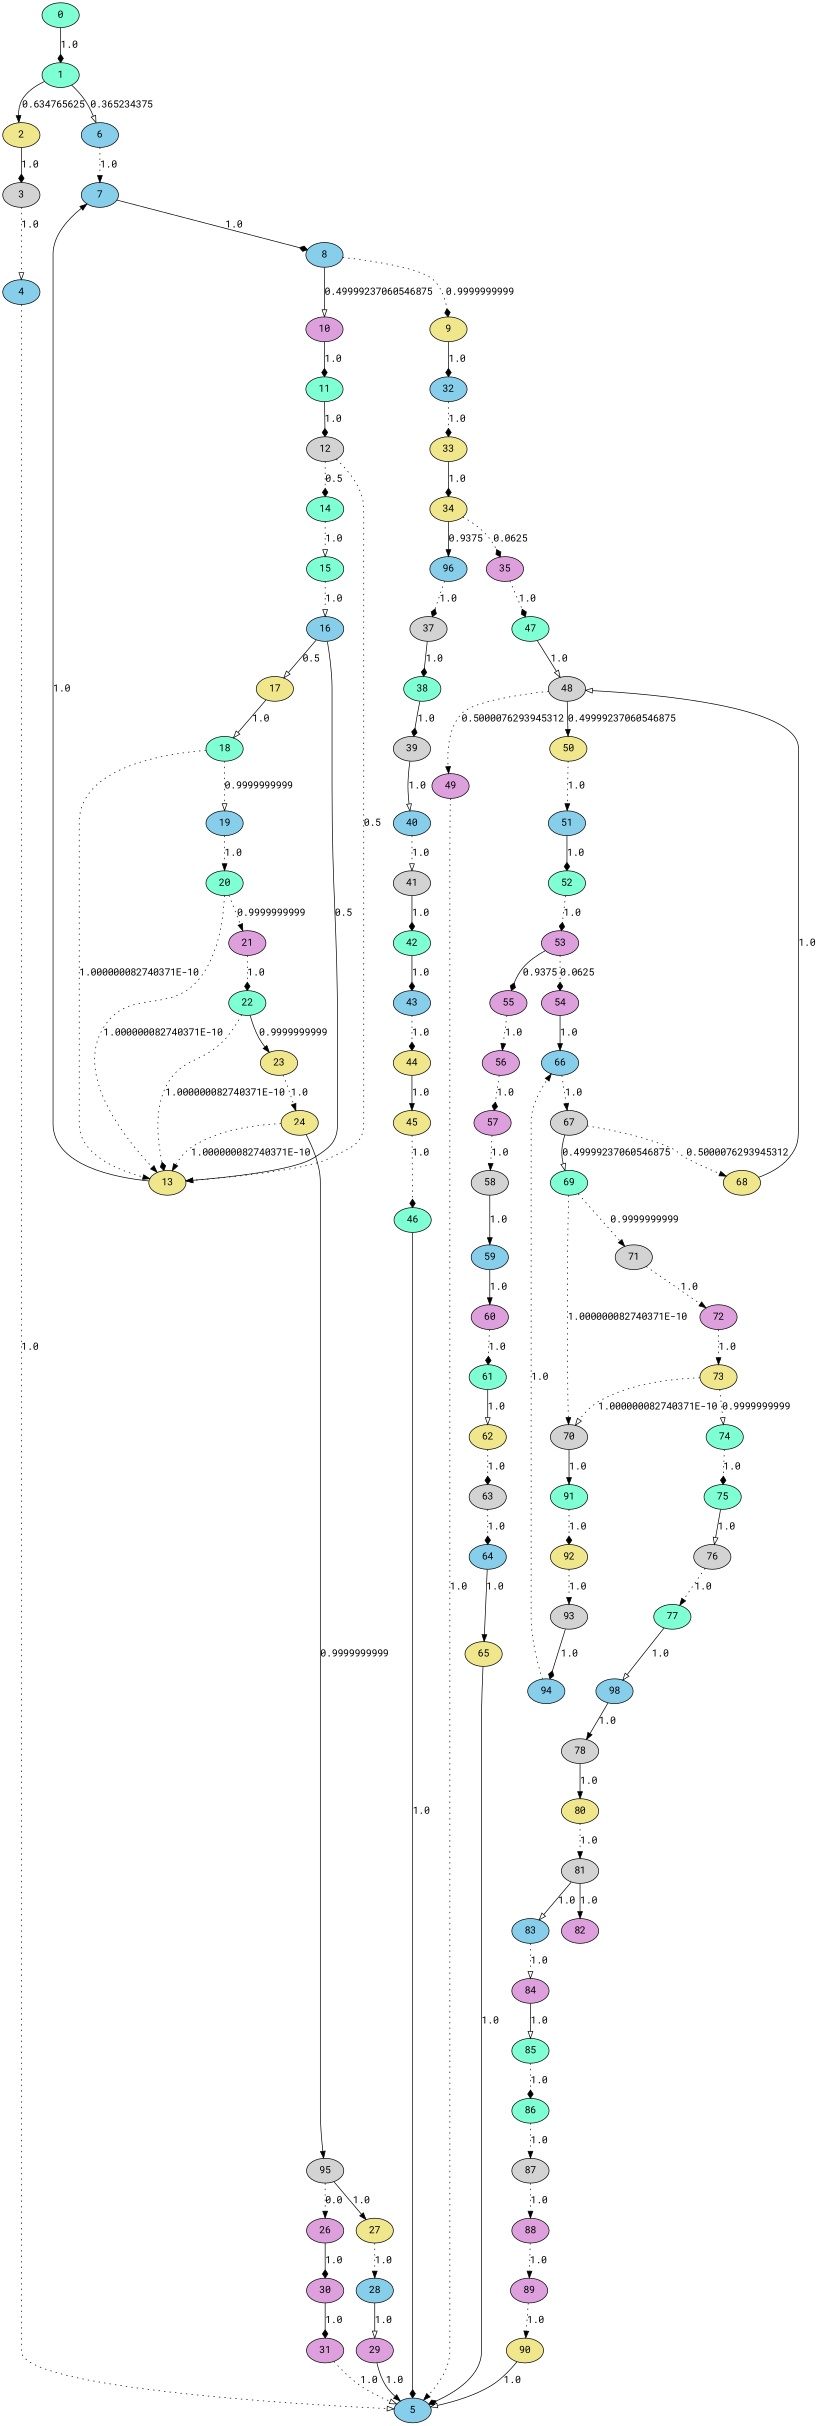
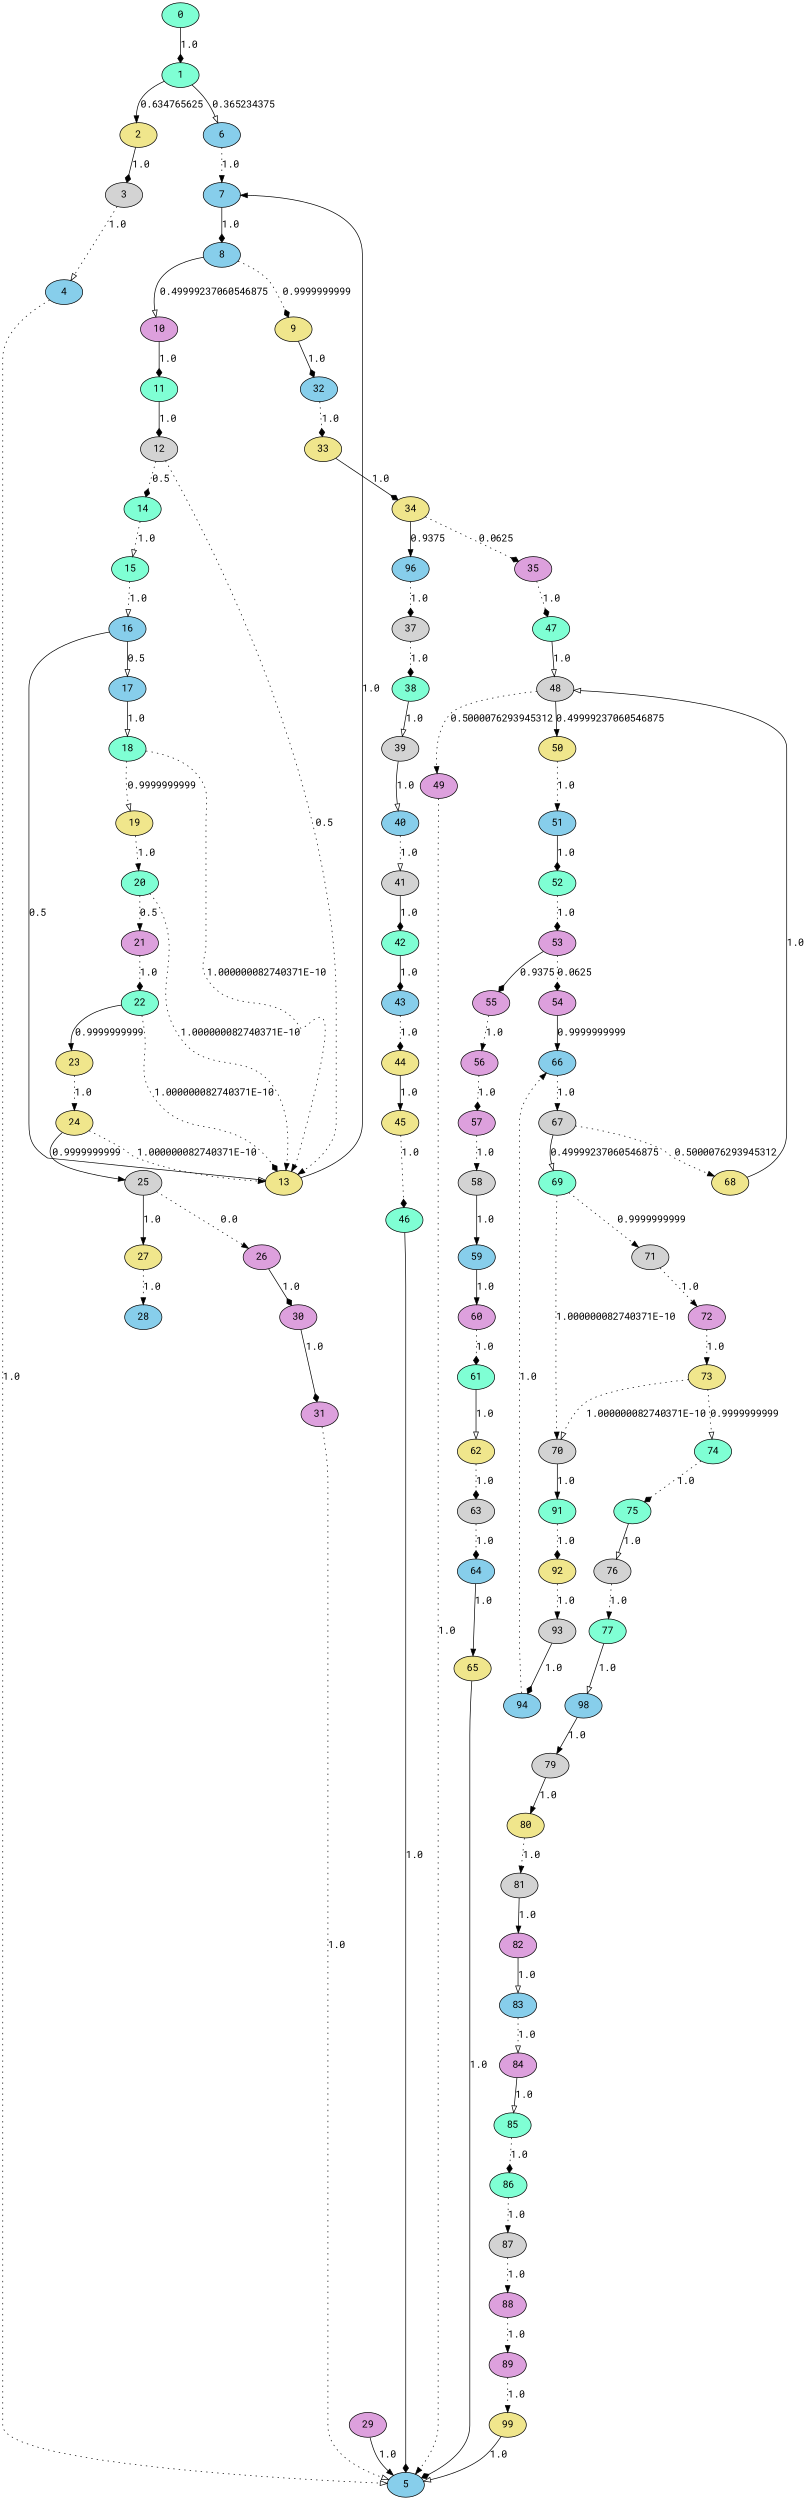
edge "37" -> "38": style solid -> dotted
node "17": fillcolor khaki -> skyblue
edge "38" -> "39": arrowhead diamond -> onormal
node "19": fillcolor skyblue -> khaki
edge "20" -> "21": label "0.9999999999" -> "0.5"
edge "54" -> "66": label "1.0" -> "0.9999999999"
node "78": label "78" -> "79"
edge "81" -> "83": now "82" -> "83"
node "95": label "95" -> "25"
edge "28" -> "29": removed, label "1.0"
node "90": label "90" -> "99"
